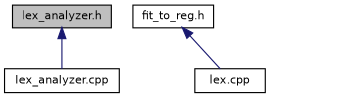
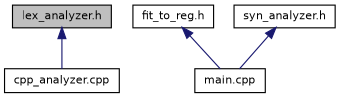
node "syn_analyzer.h": added
node "lex_analyzer.cpp": label "lex_analyzer.cpp" -> "cpp_analyzer.cpp"
node "lex.cpp": label "lex.cpp" -> "main.cpp"
